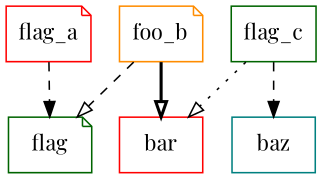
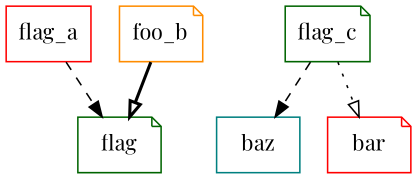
node "flag_a": shape note -> box
node "flag_c": shape box -> note
edge "foo_b" -> "bar": removed
edge "foo_b" -> "flag": style dashed -> bold
node "bar": shape box -> note
